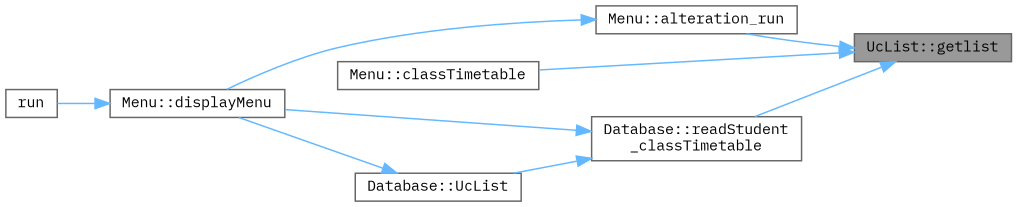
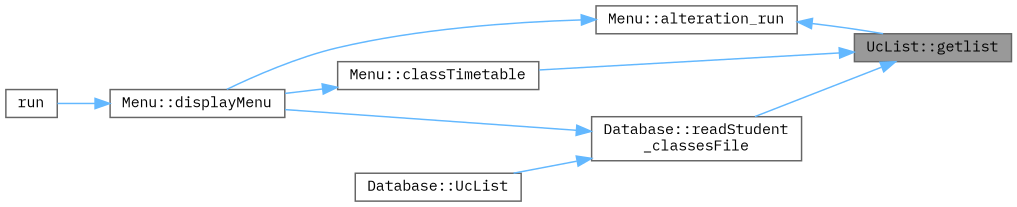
edge "Menu::alteration_run" -> "UcList::getlist": reversed
node "Database::readStudent _classTimetable": label "Database::readStudent _classTimetable" -> "Database::readStudent _classesFile"
edge "Menu::displayMenu" -> "Database::UcList": now "Menu::displayMenu" -> "Menu::classTimetable"
